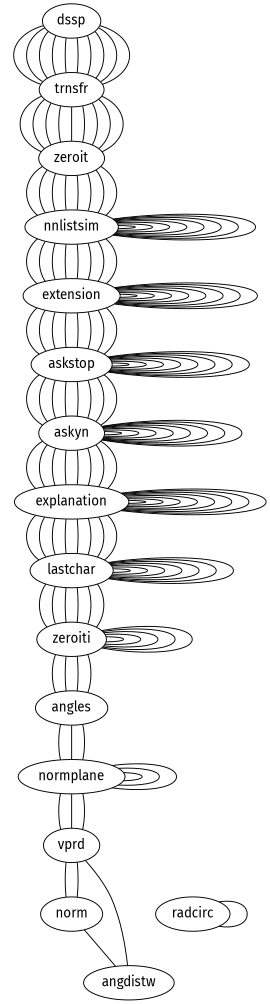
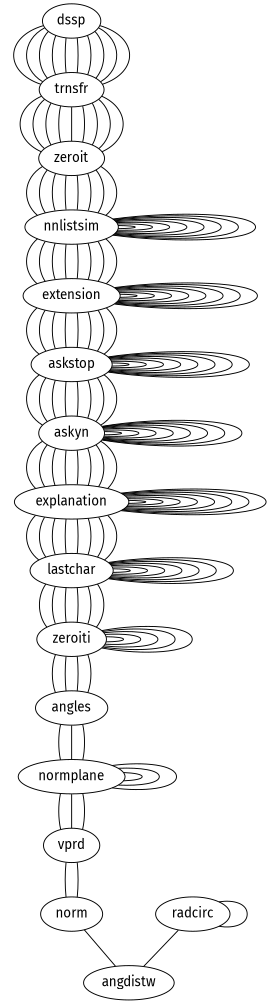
edge "vprd" -- "angdistw": now "radcirc" -- "angdistw"
